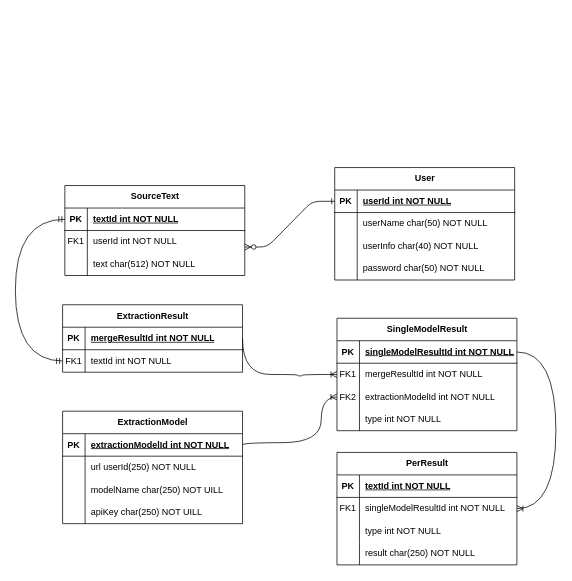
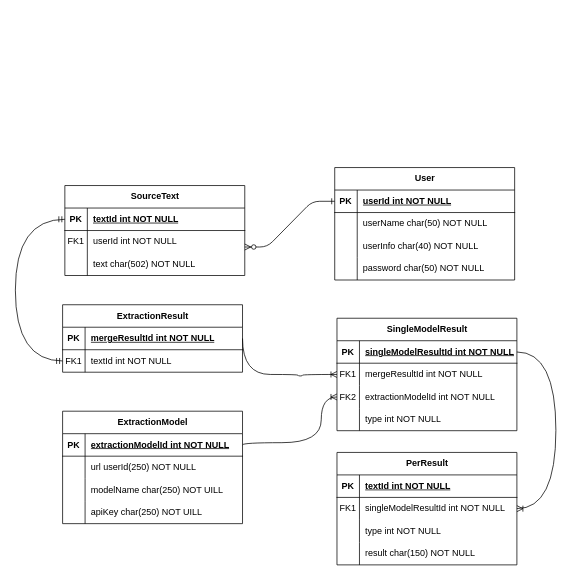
node "text char(512) NOT NULL": label "text char(512) NOT NULL" -> "text char(502) NOT NULL"
node "result char(250) NOT NULL": label "result char(250) NOT NULL" -> "result char(150) NOT NULL"
